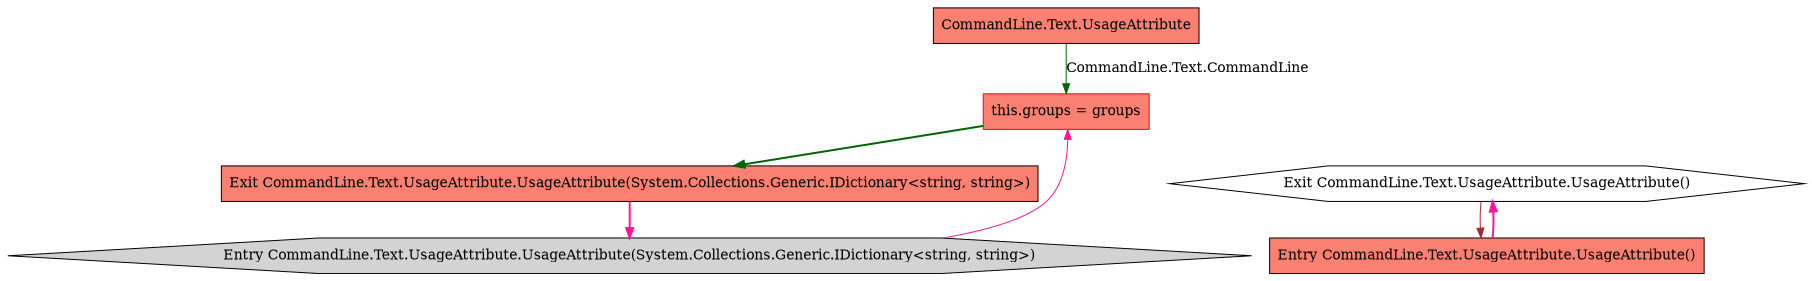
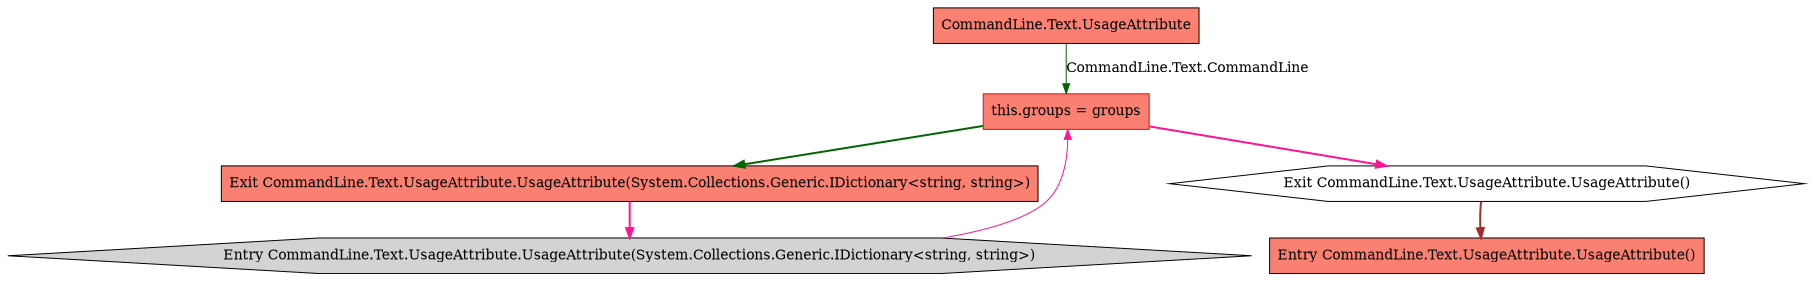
edge "Exit CommandLine.Text.UsageAttribute.UsageAttribute()" -> "Entry CommandLine.Text.UsageAttribute.UsageAttribute()": style solid -> bold
edge "Entry CommandLine.Text.UsageAttribute.UsageAttribute()" -> "Exit CommandLine.Text.UsageAttribute.UsageAttribute()": now "this.groups = groups" -> "Exit CommandLine.Text.UsageAttribute.UsageAttribute()"
